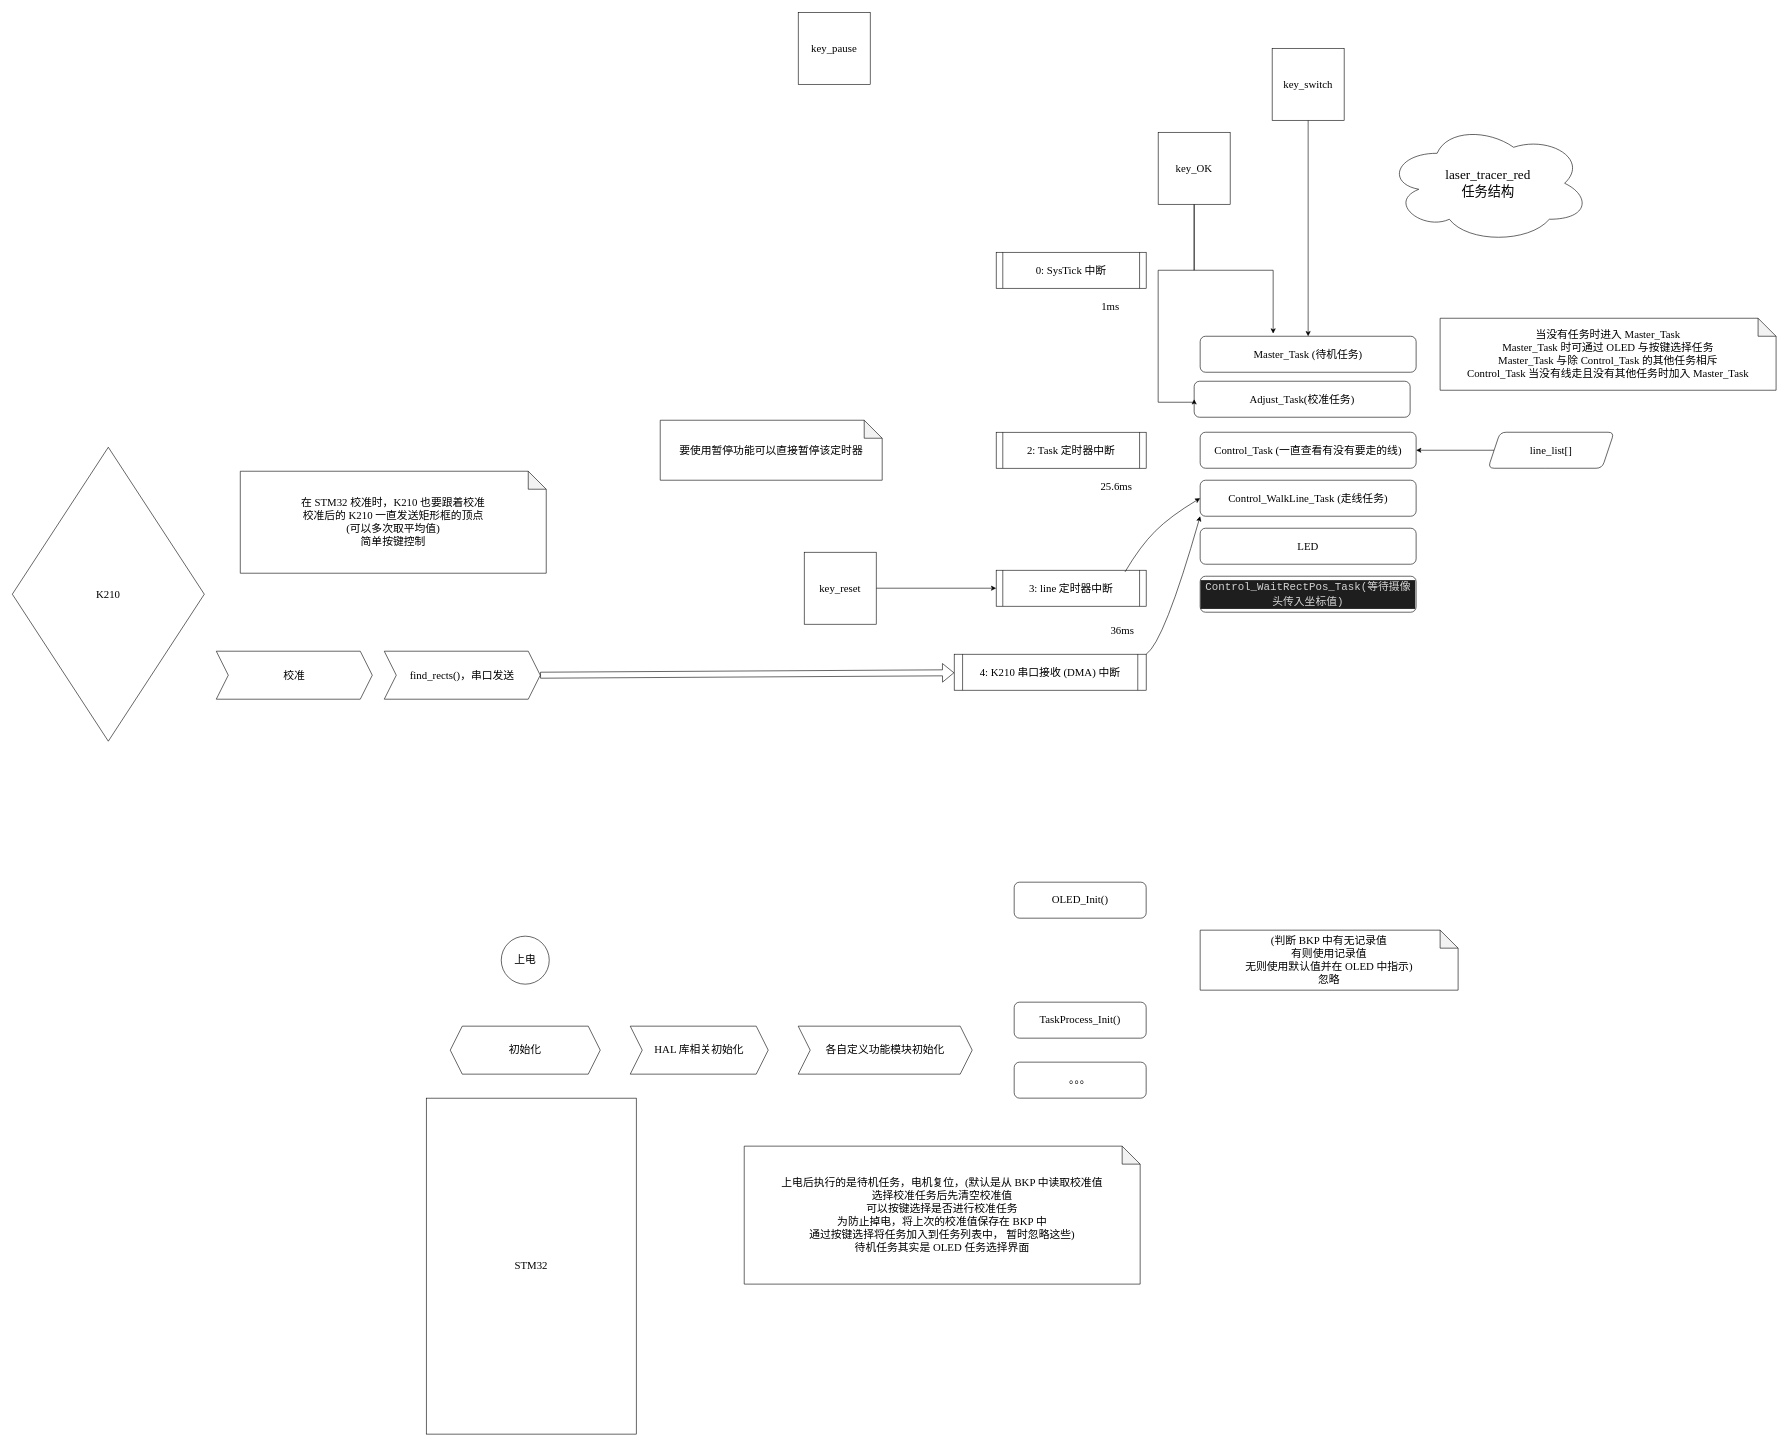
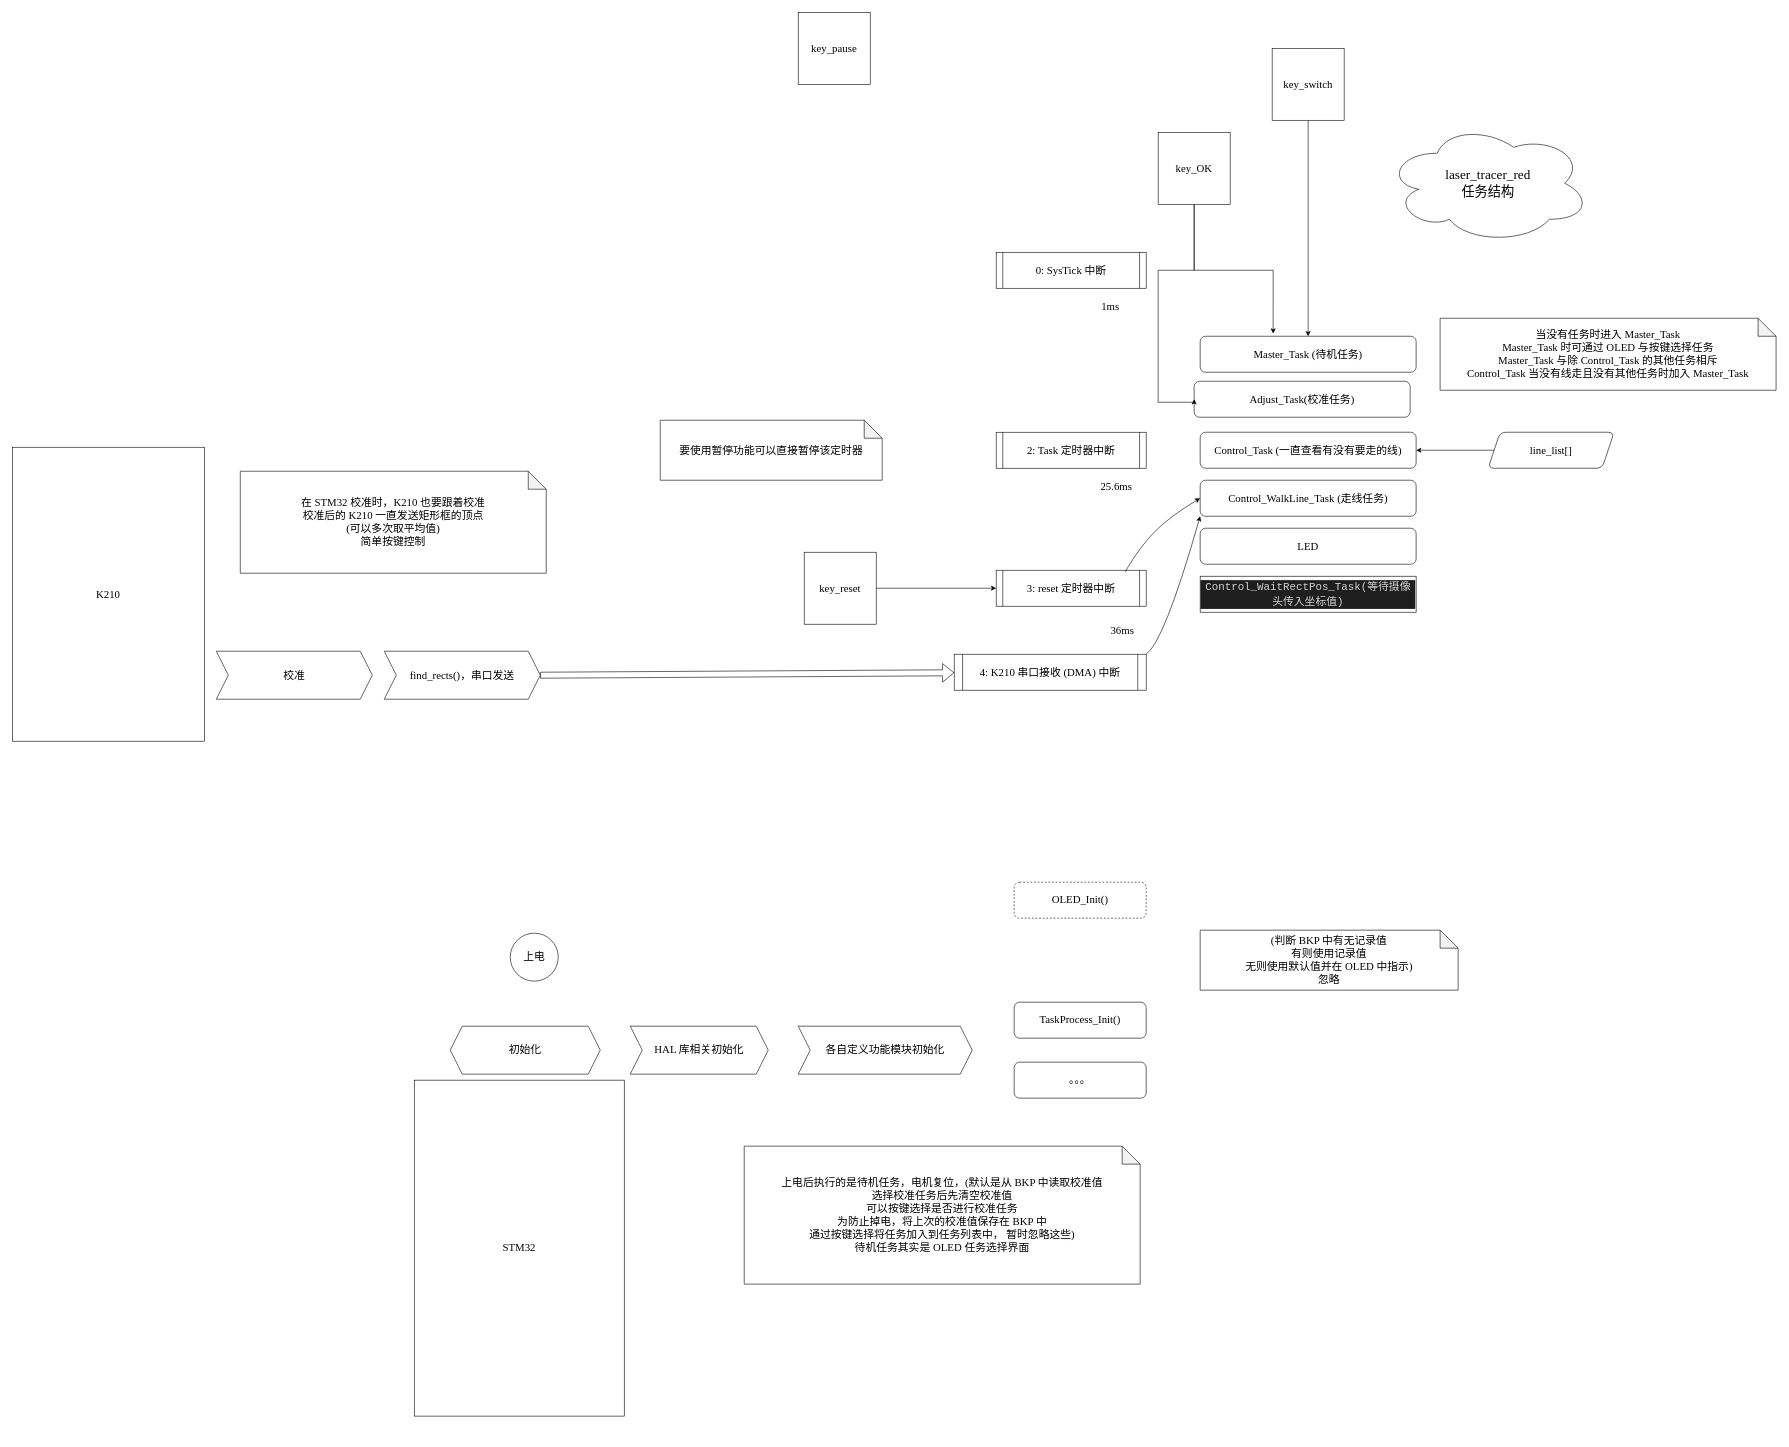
node "3: line 定时器中断": label "3: line 定时器中断" -> "3: reset 定时器中断"
node "K210": shape diamond -> rectangle
node "Control_WaitRectPos_Task(等待摄像头传入坐标值)": shape rounded rectangle -> rectangle
node "OLED_Init()": style solid -> dashed
node "上电": moved (525, 960) -> (534, 957)
node "STM32": moved (531, 1266) -> (519, 1248)
